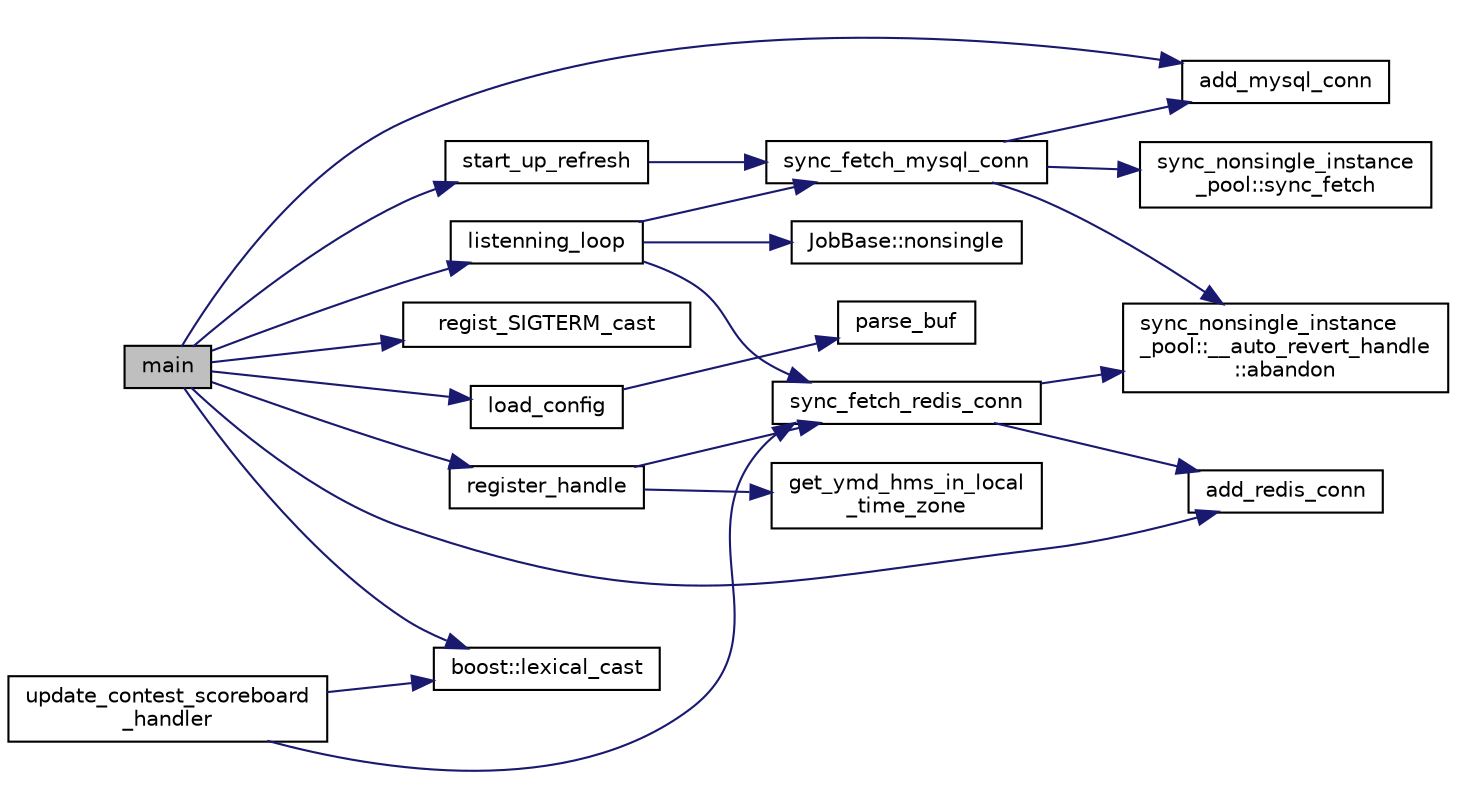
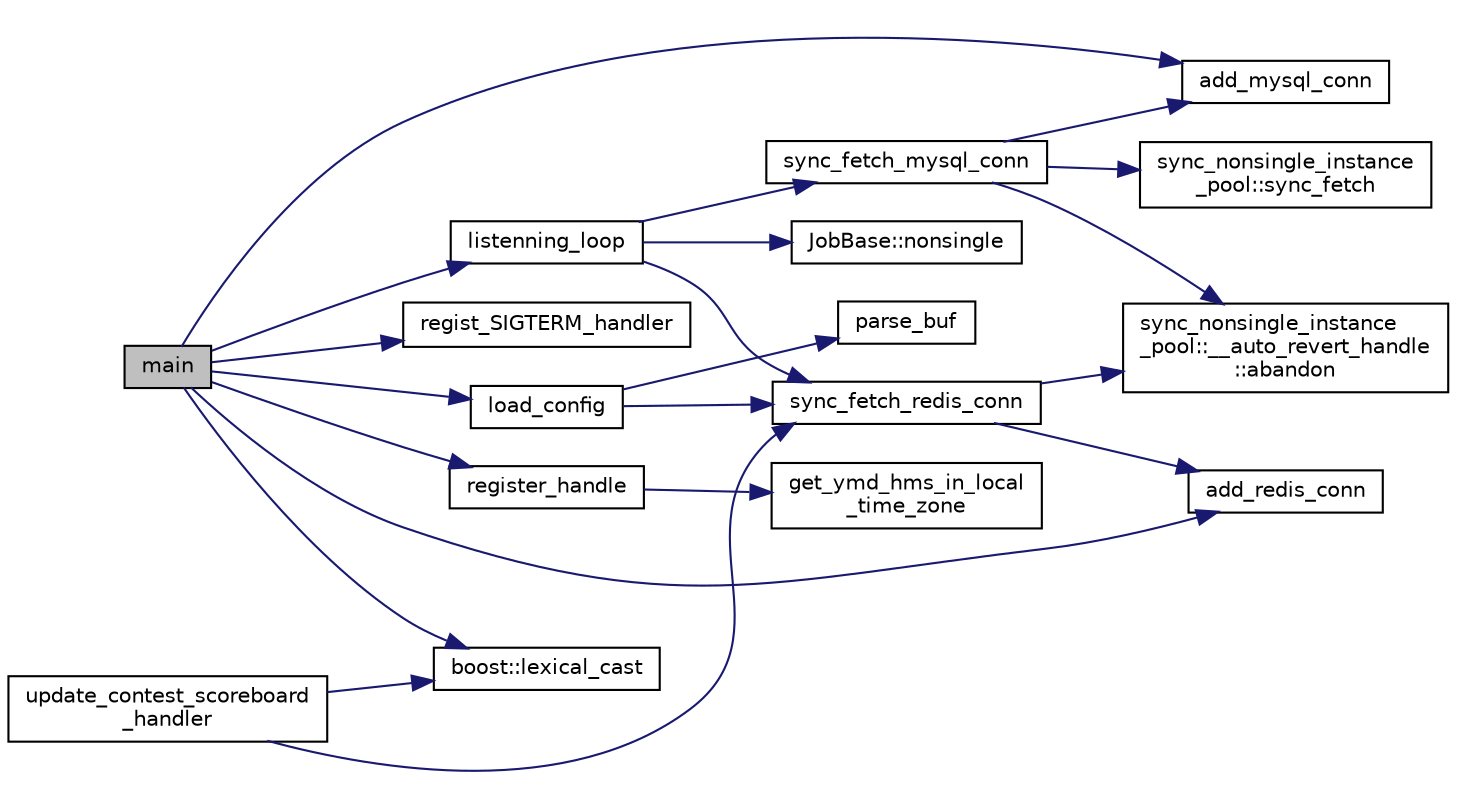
node "start_up_refresh": removed
node "regist_SIGTERM_cast": label "regist_SIGTERM_cast" -> "regist_SIGTERM_handler"
edge "register_handle" -> "sync_fetch_redis_conn": now "load_config" -> "sync_fetch_redis_conn"
